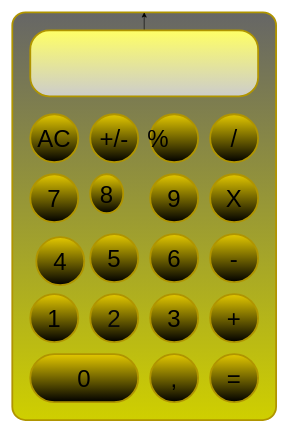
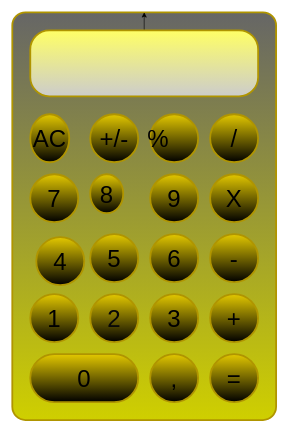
node "AC": size 48x48 -> 39x48
